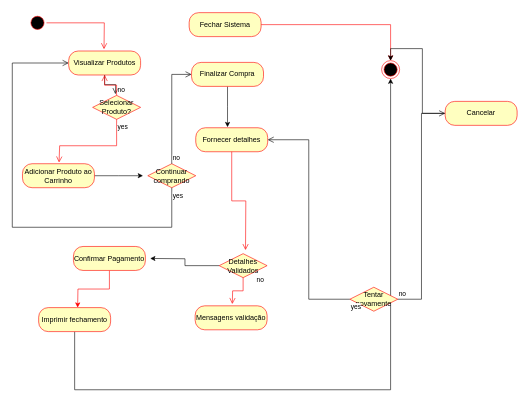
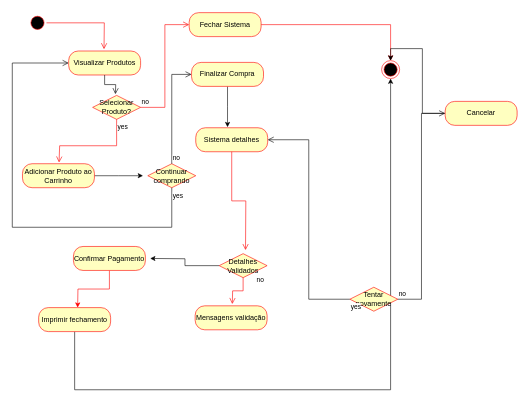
edge "Selecionar Produto?" -> "Visualizar Produtos": now "Selecionar Produto?" -> "Fechar Sistema"
node "Fornecer detalhes": label "Fornecer detalhes" -> "Sistema detalhes"
